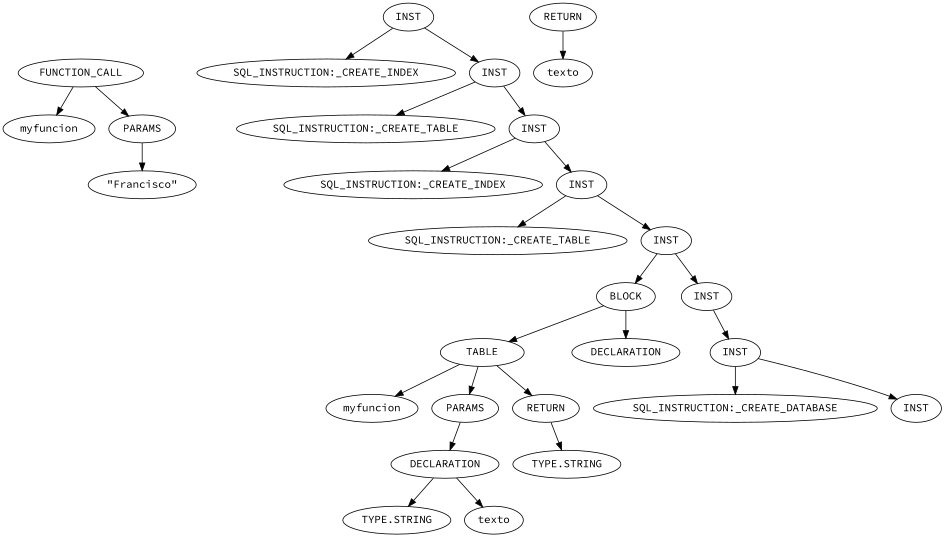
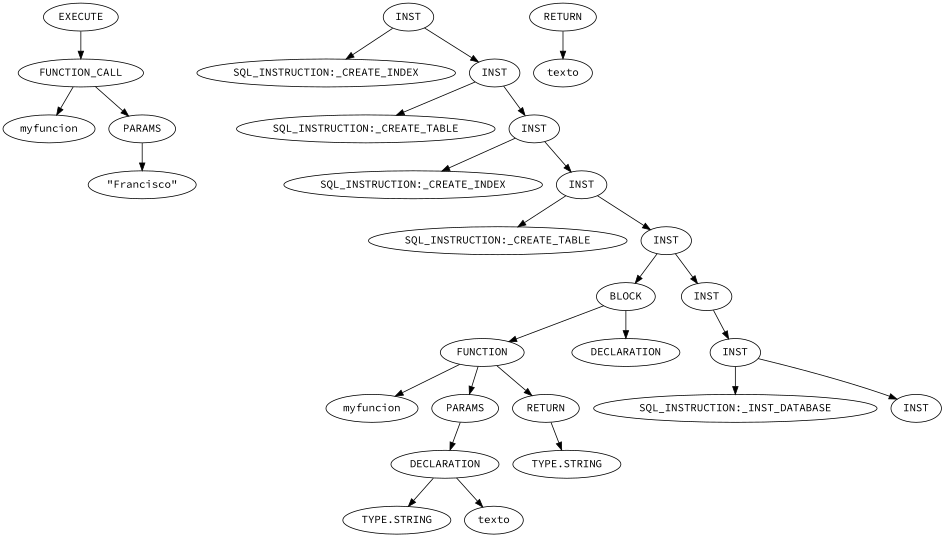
node "EXECUTE": added
node "TABLE": label "TABLE" -> "FUNCTION"
node "SQL_INSTRUCTION:_CREATE_DATABASE": label "SQL_INSTRUCTION:_CREATE_DATABASE" -> "SQL_INSTRUCTION:_INST_DATABASE"
